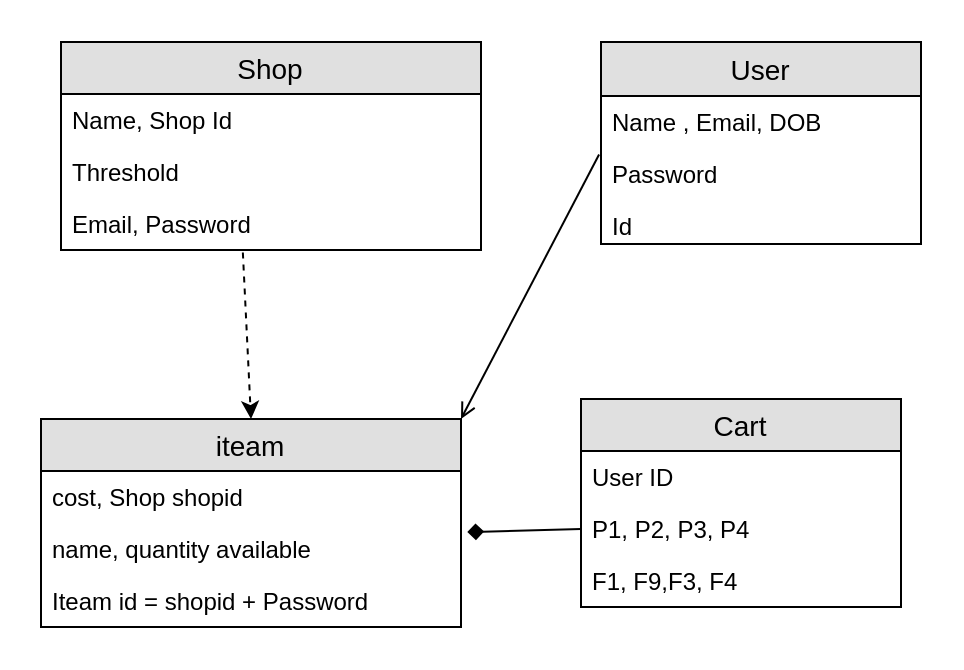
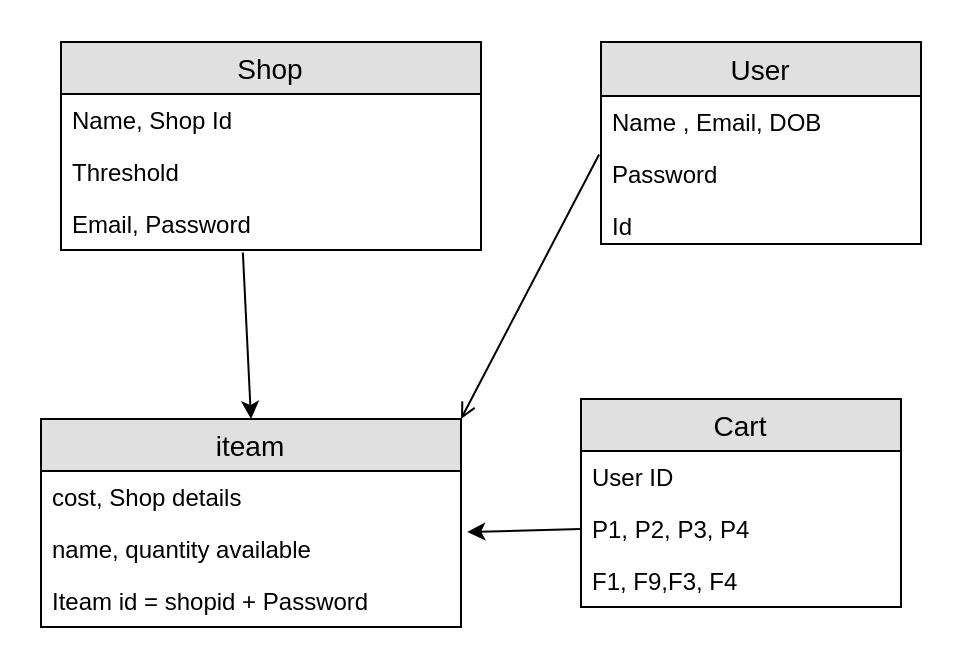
edge "Email, Password" -> "iteam": style dashed -> solid
node "cost, Shop shopid": label "cost, Shop shopid" -> "cost, Shop details"
edge "P1, P2, P3, P4" -> "name, quantity available": arrowhead diamond -> classic
